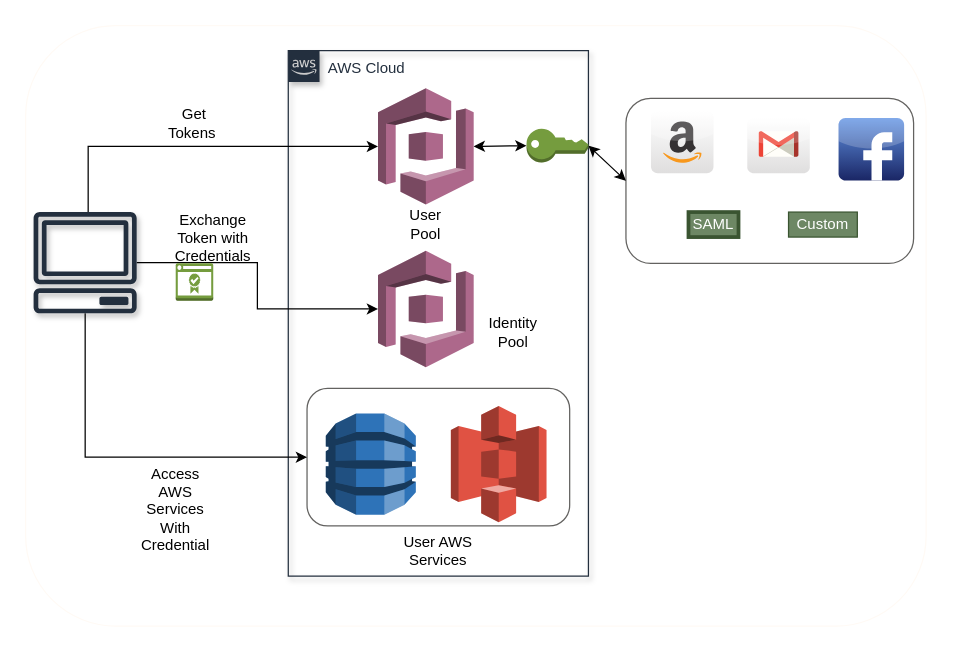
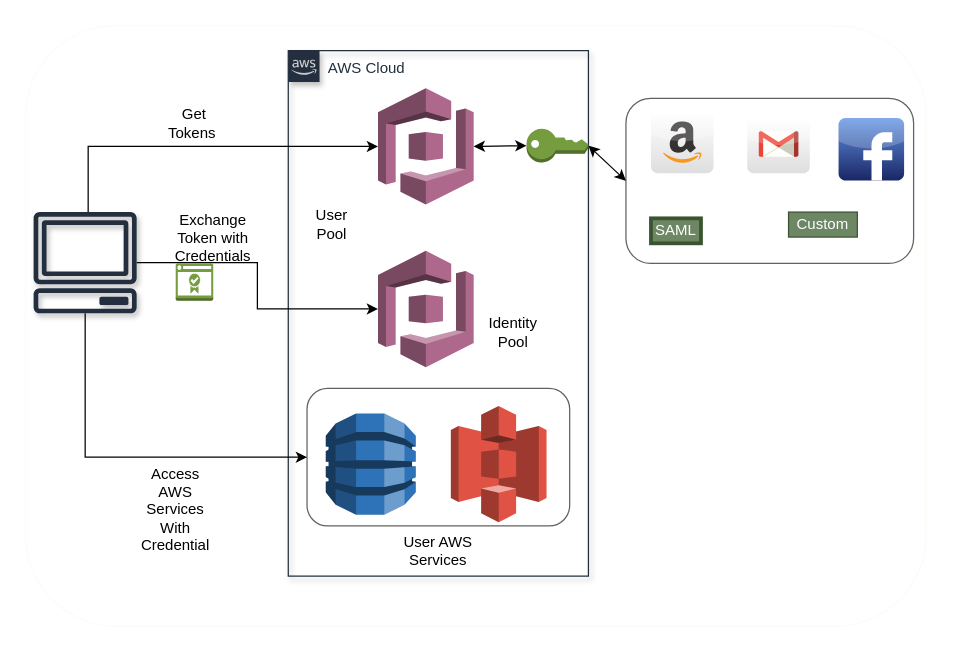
node "User Pool": moved (426, 224) -> (332, 224)
node "SAML": moved (713, 224) -> (676, 231)
